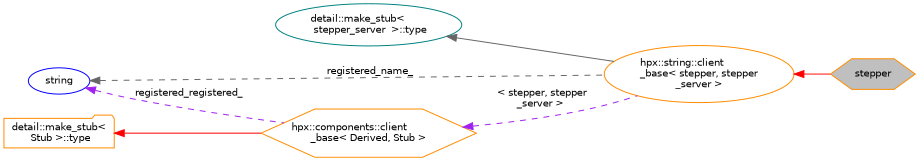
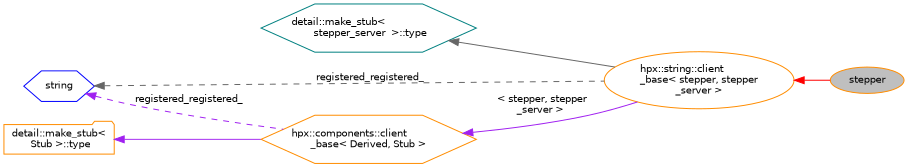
node "detail::make_stub< stepper_server  >::type": shape ellipse -> hexagon
edge "hpx::string::client _base< stepper, stepper _server >" -> "string": label " registered_name_" -> " registered_registered_"
node "stepper": shape hexagon -> ellipse
node "string": shape ellipse -> hexagon
edge "hpx::string::client _base< stepper, stepper _server >" -> "hpx::components::client _base< Derived, Stub >": style dashed -> solid
edge "hpx::components::client _base< Derived, Stub >" -> "detail::make_stub< Stub >::type": color red -> purple
